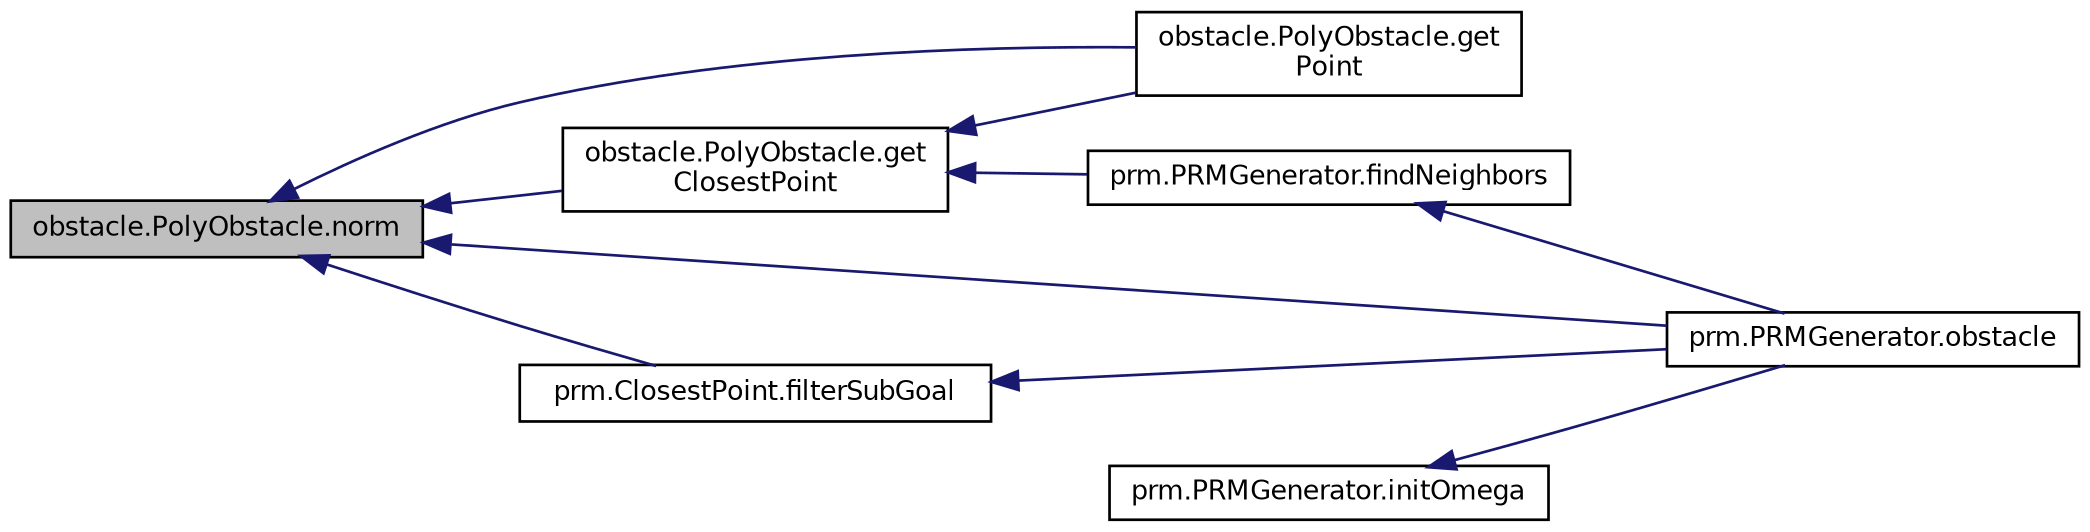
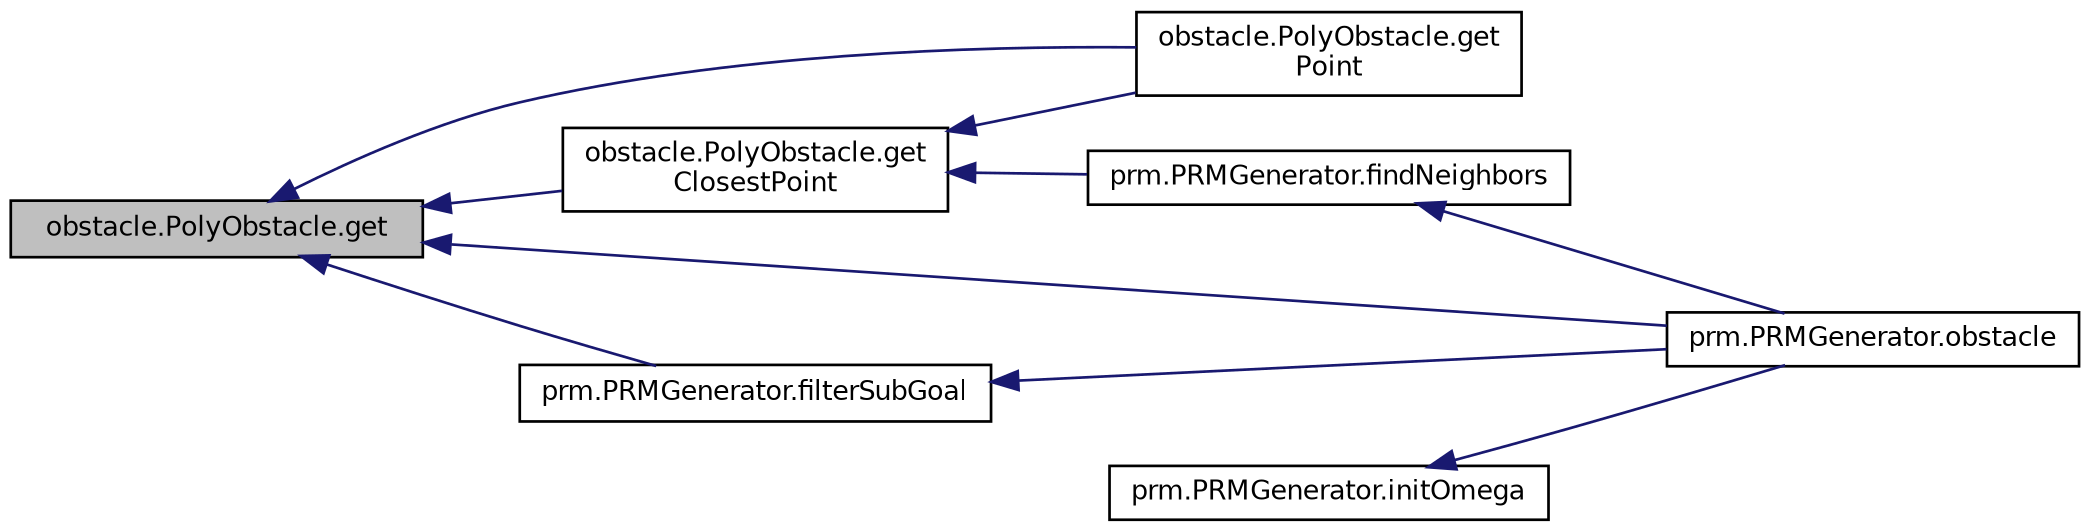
node "obstacle.PolyObstacle.norm": label "obstacle.PolyObstacle.norm" -> "obstacle.PolyObstacle.get"
node "prm.ClosestPoint.filterSubGoal": label "prm.ClosestPoint.filterSubGoal" -> "prm.PRMGenerator.filterSubGoal"
